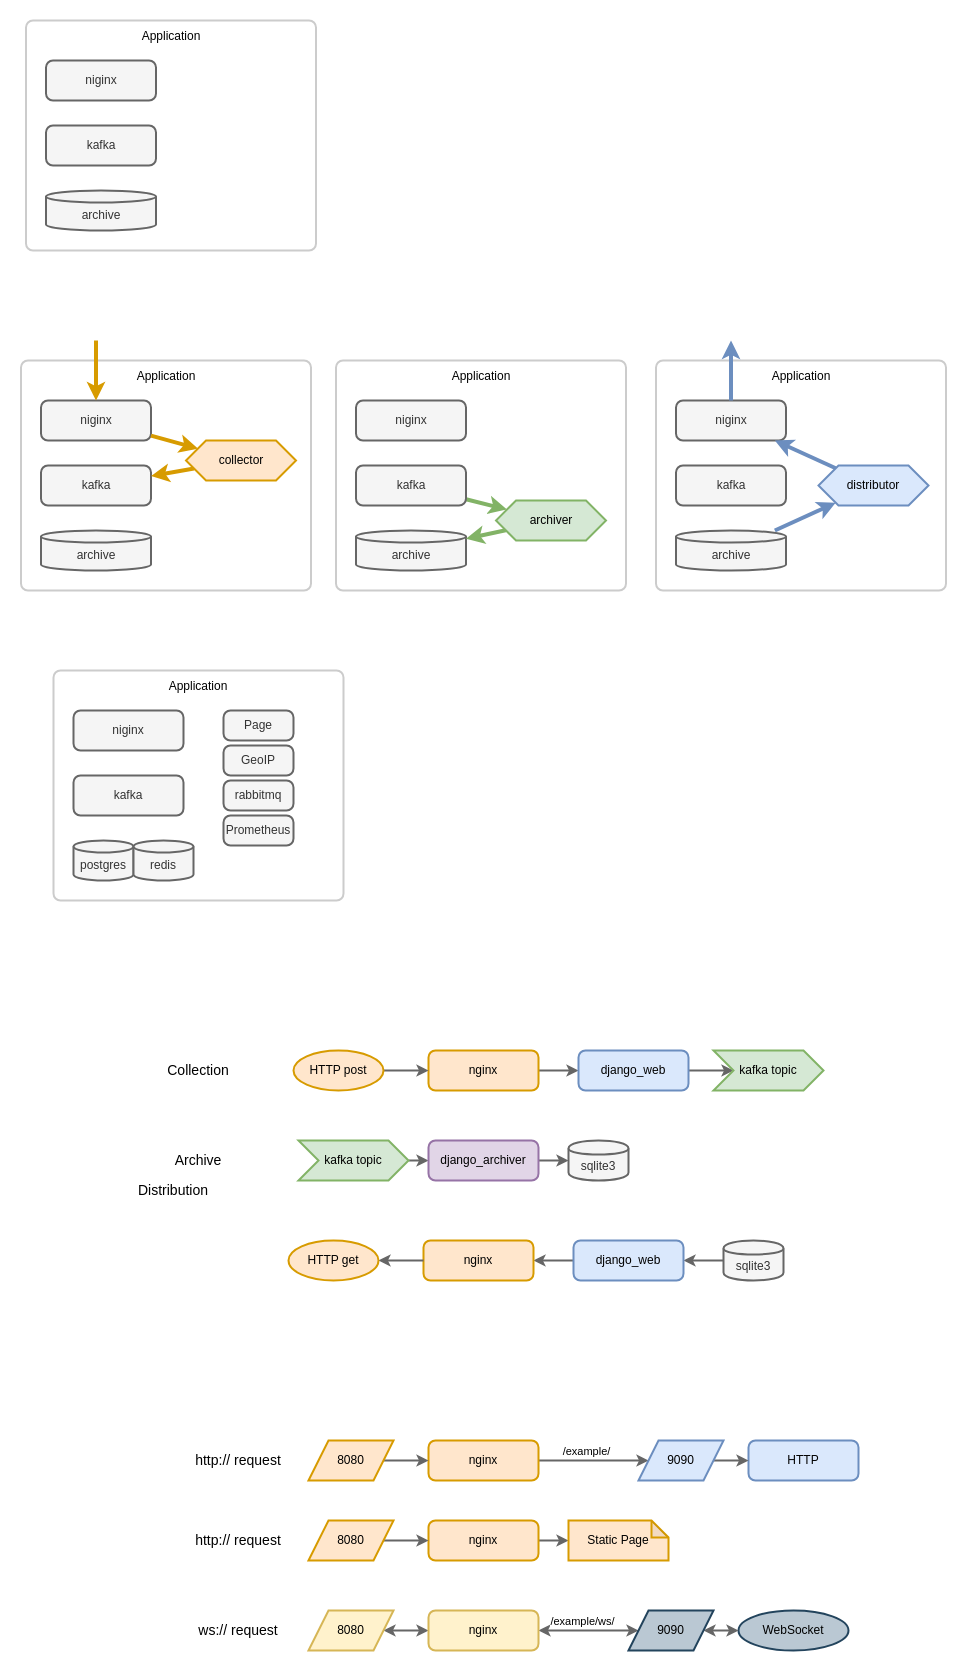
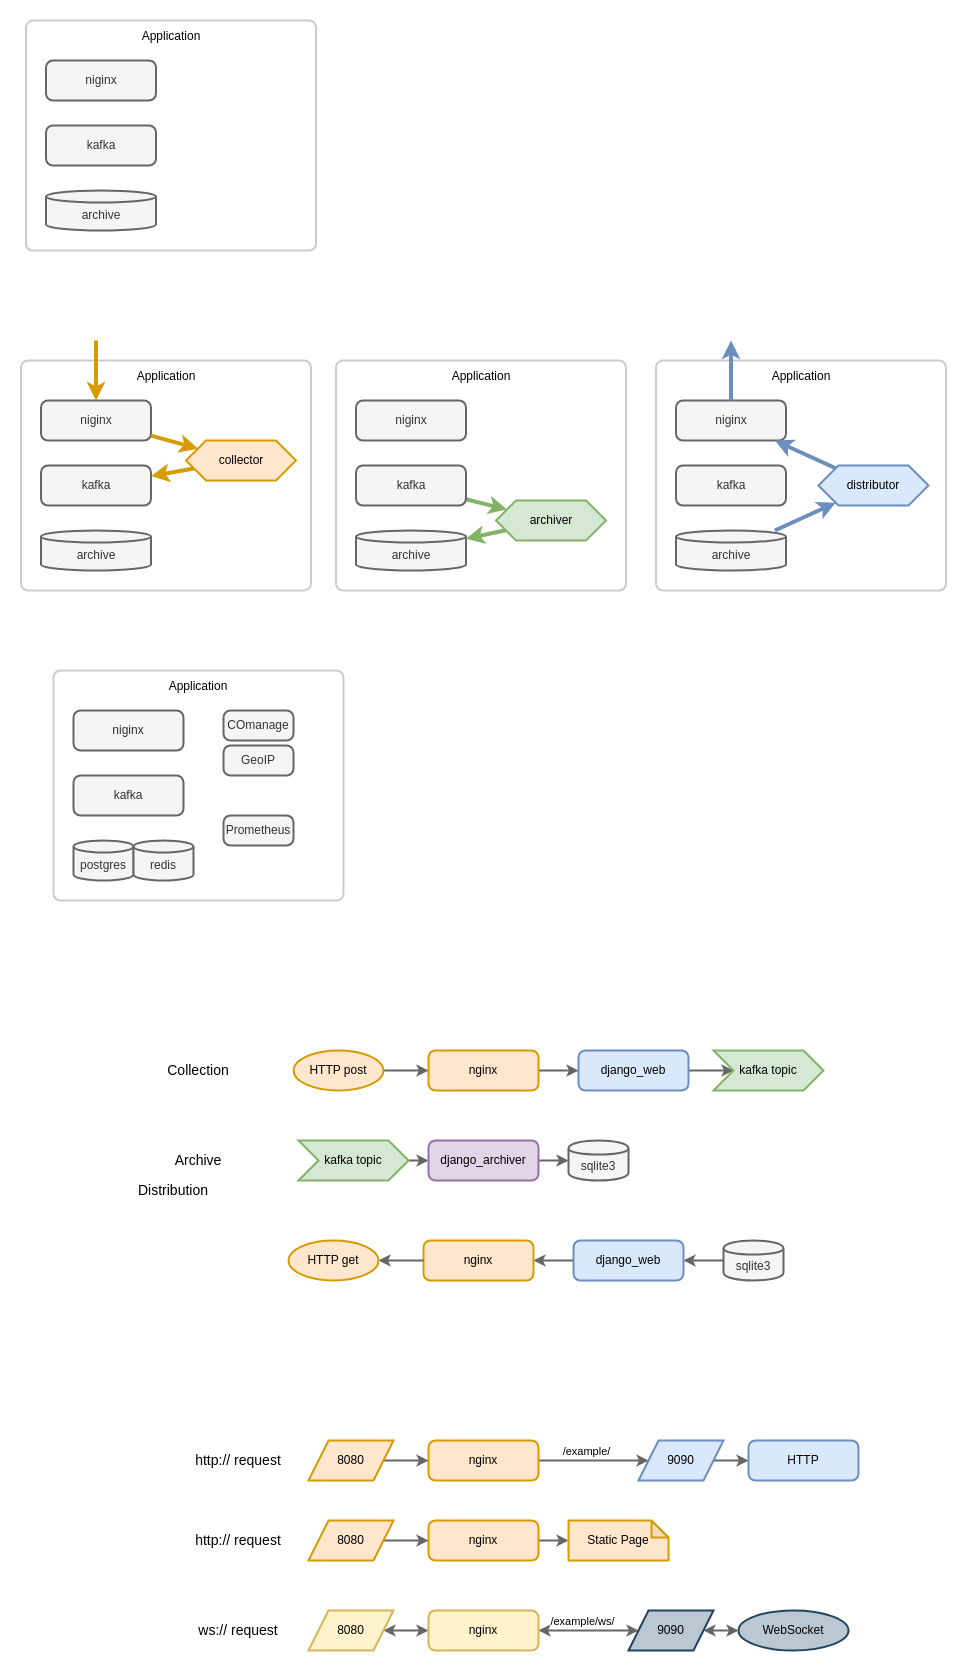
node "Page": label "Page" -> "COmanage"
node "rabbitmq": removed
